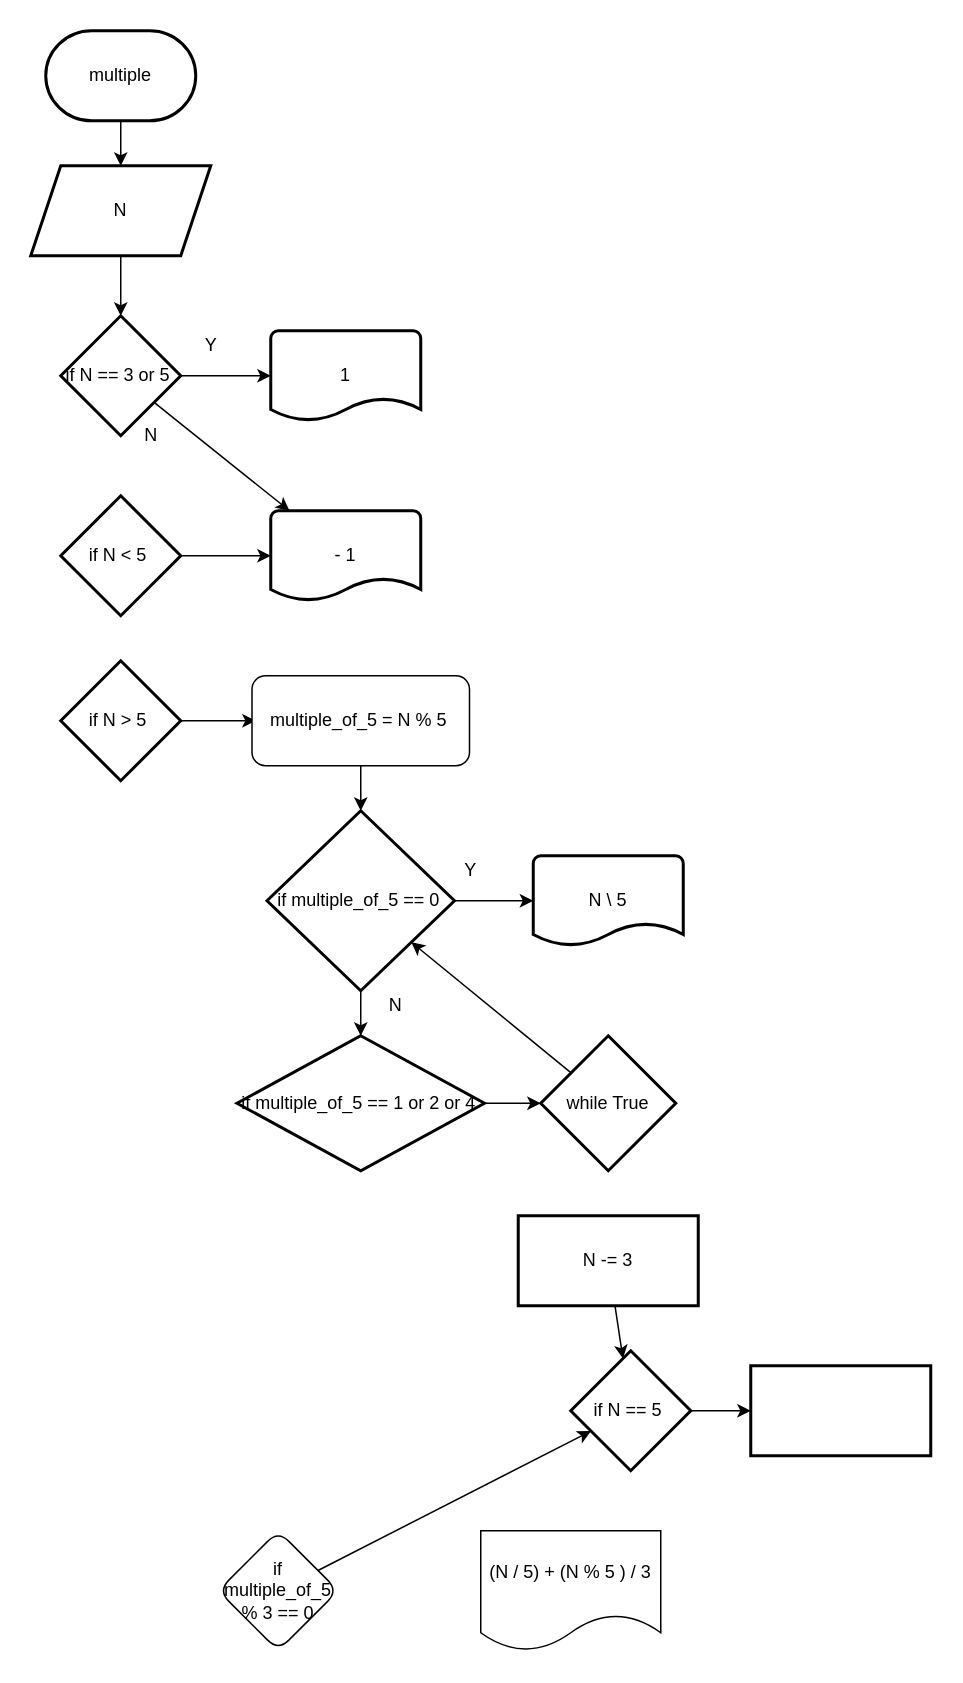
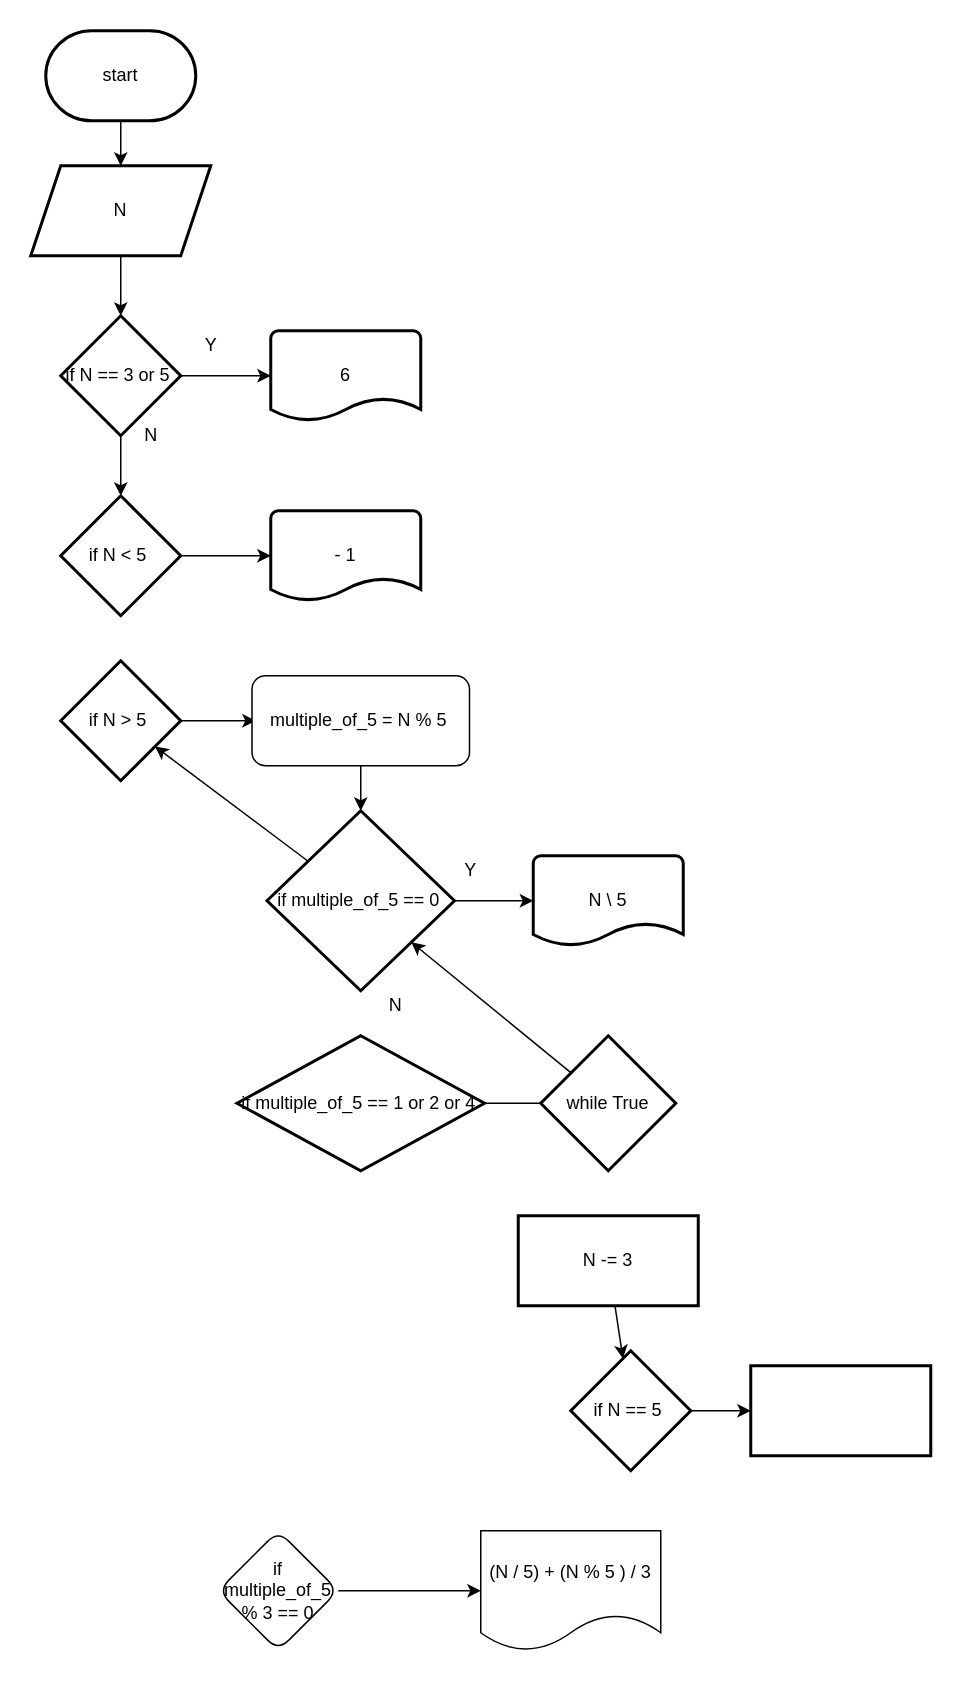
node "multiple": label "multiple" -> "start"
node "1": label "1" -> "6"
edge "if N == 3 or 5" -> "- 1": now "if N == 3 or 5" -> "if N < 5"
edge "if multiple_of_5 == 0" -> "if multiple_of_5 == 1 or 2 or 4": now "if multiple_of_5 == 0" -> "if N > 5"
edge "if multiple_of_5 == 1 or 2 or 4" -> "while True": arrowhead classic -> none
edge "if multiple_of_5 % 3 == 0" -> "if N == 5": now "if multiple_of_5 % 3 == 0" -> "(N / 5) + (N % 5 ) / 3"
